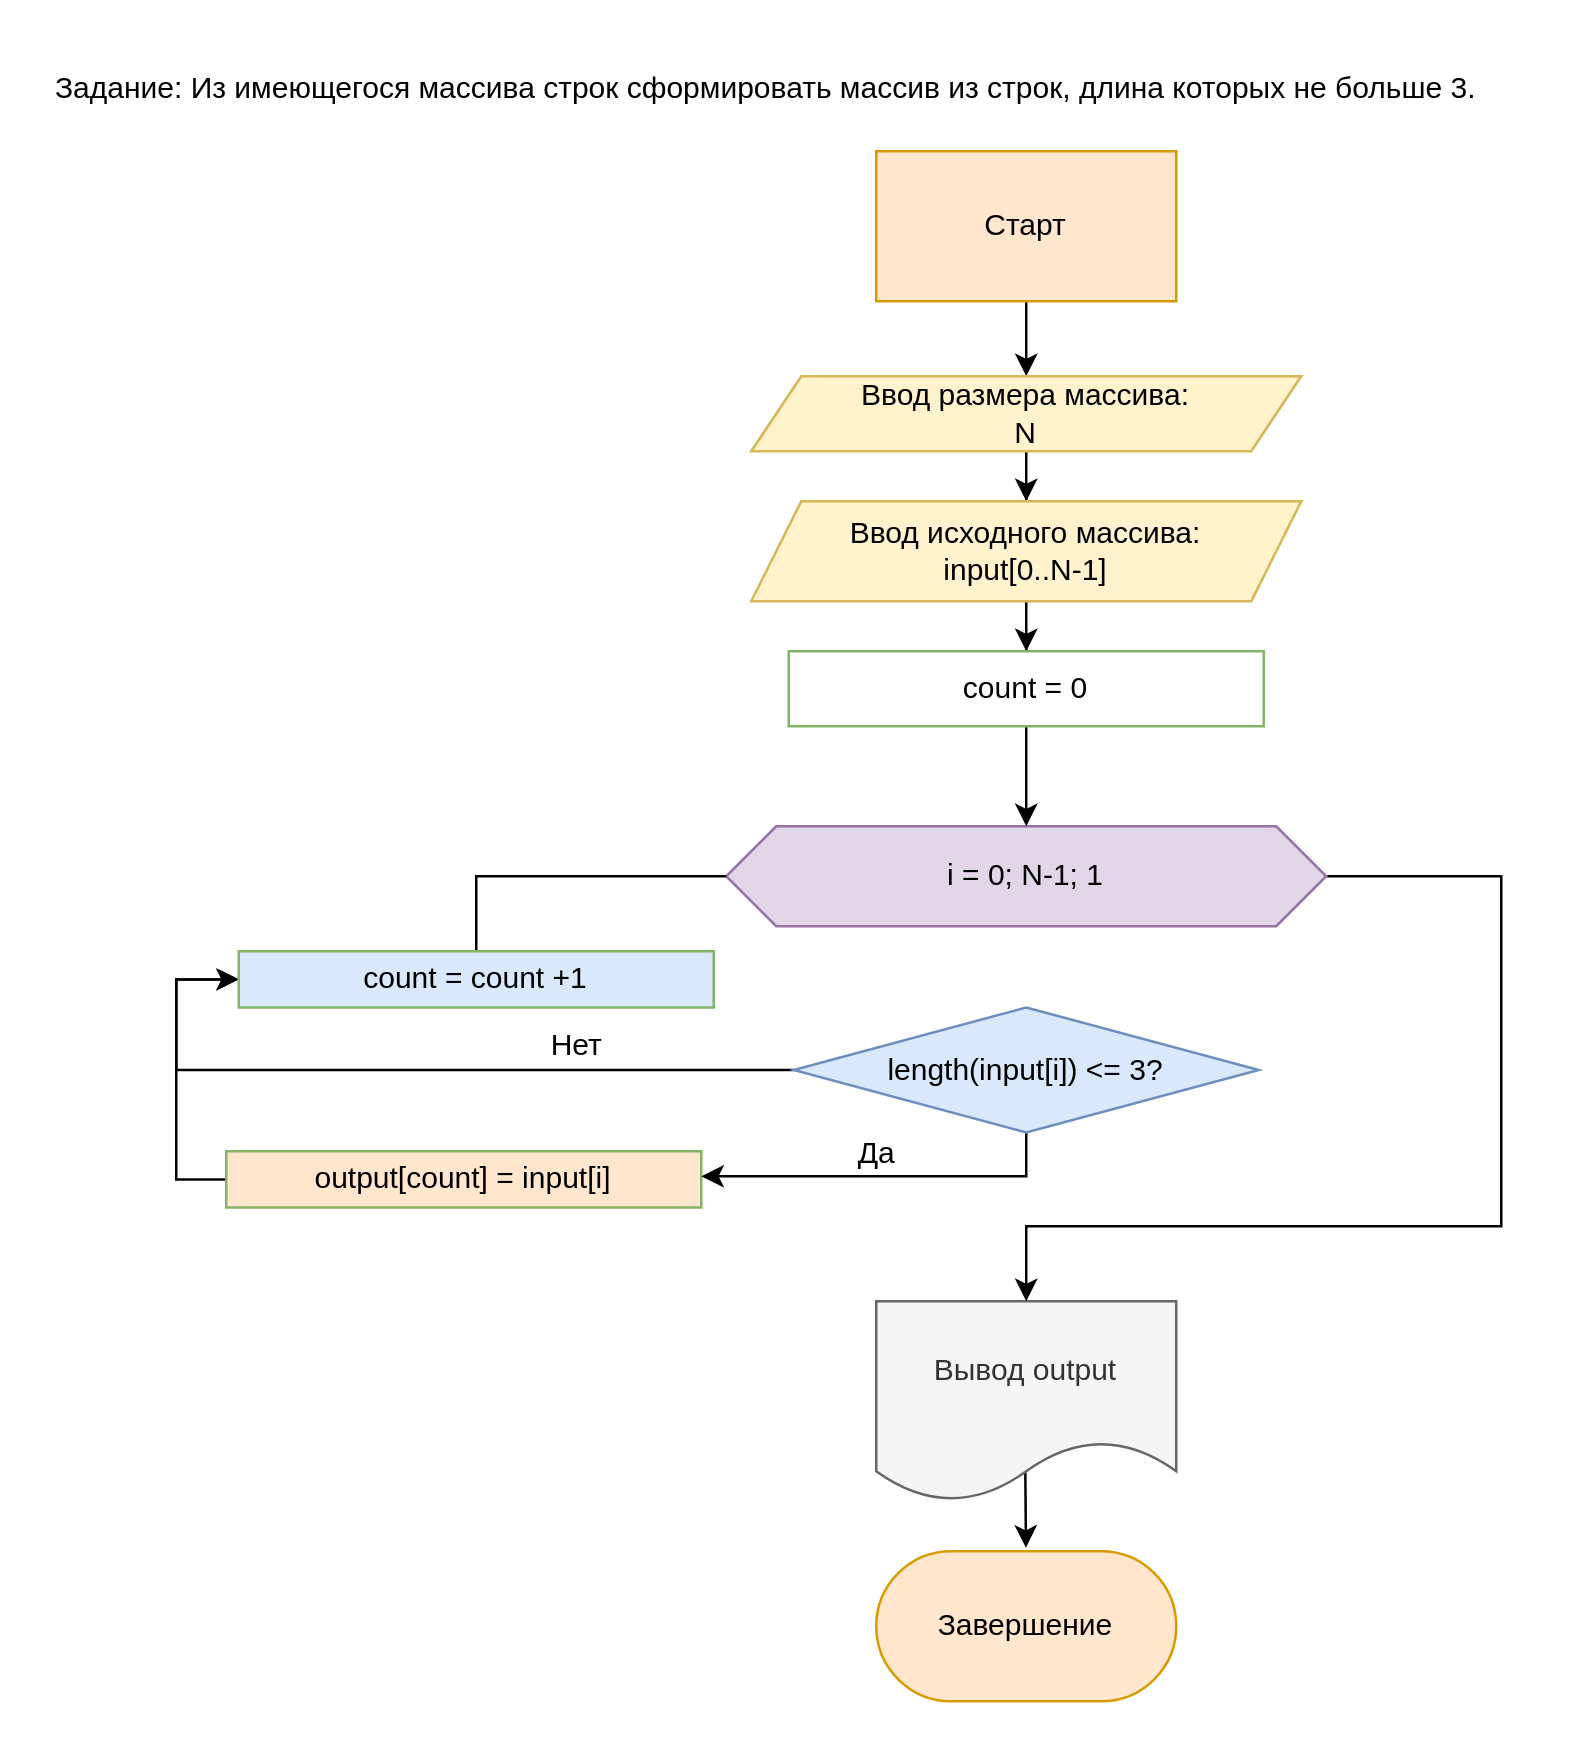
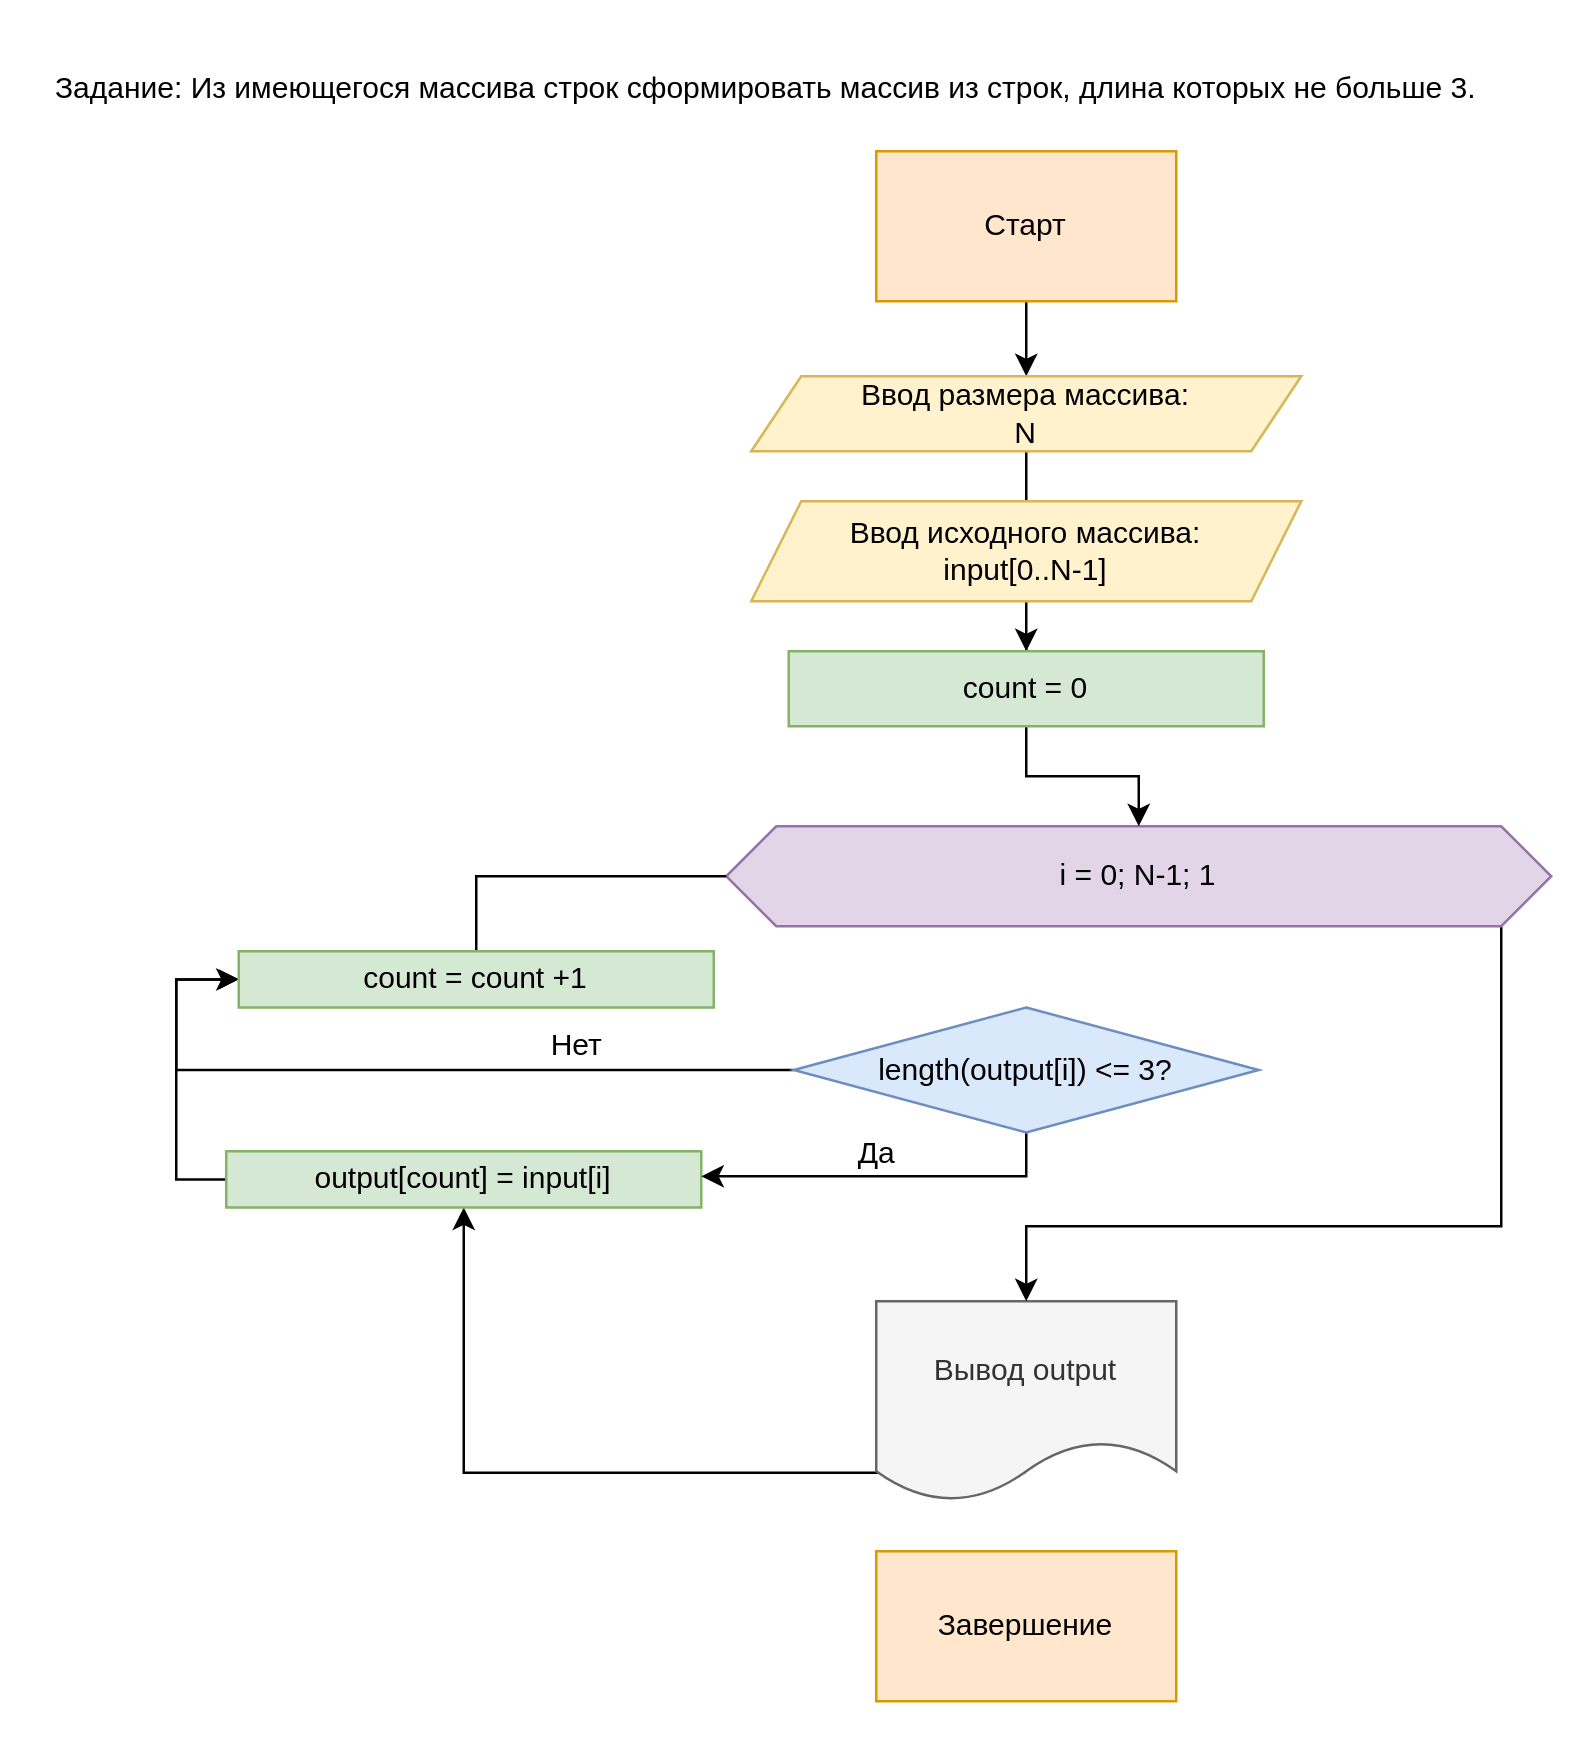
edge "Ввод размера массива: N" -> "Ввод исходного массива: input[0..N-1]": arrowhead classic -> none
node "count = 0": fillcolor #ffffff -> #d5e8d4
node "i = 0; N-1; 1": size 600x100 -> 825x100
node "count = count +1": fillcolor #dae8fc -> #d5e8d4
node "length(input[i]) <= 3?": label "length(input[i]) <= 3?" -> "length(output[i]) <= 3?"
node "output[count] = input[i]": fillcolor #ffe6cc -> #d5e8d4
edge "Вывод output" -> "Завершение": now "Вывод output" -> "output[count] = input[i]"
node "Завершение": shape rounded rectangle -> rectangle
